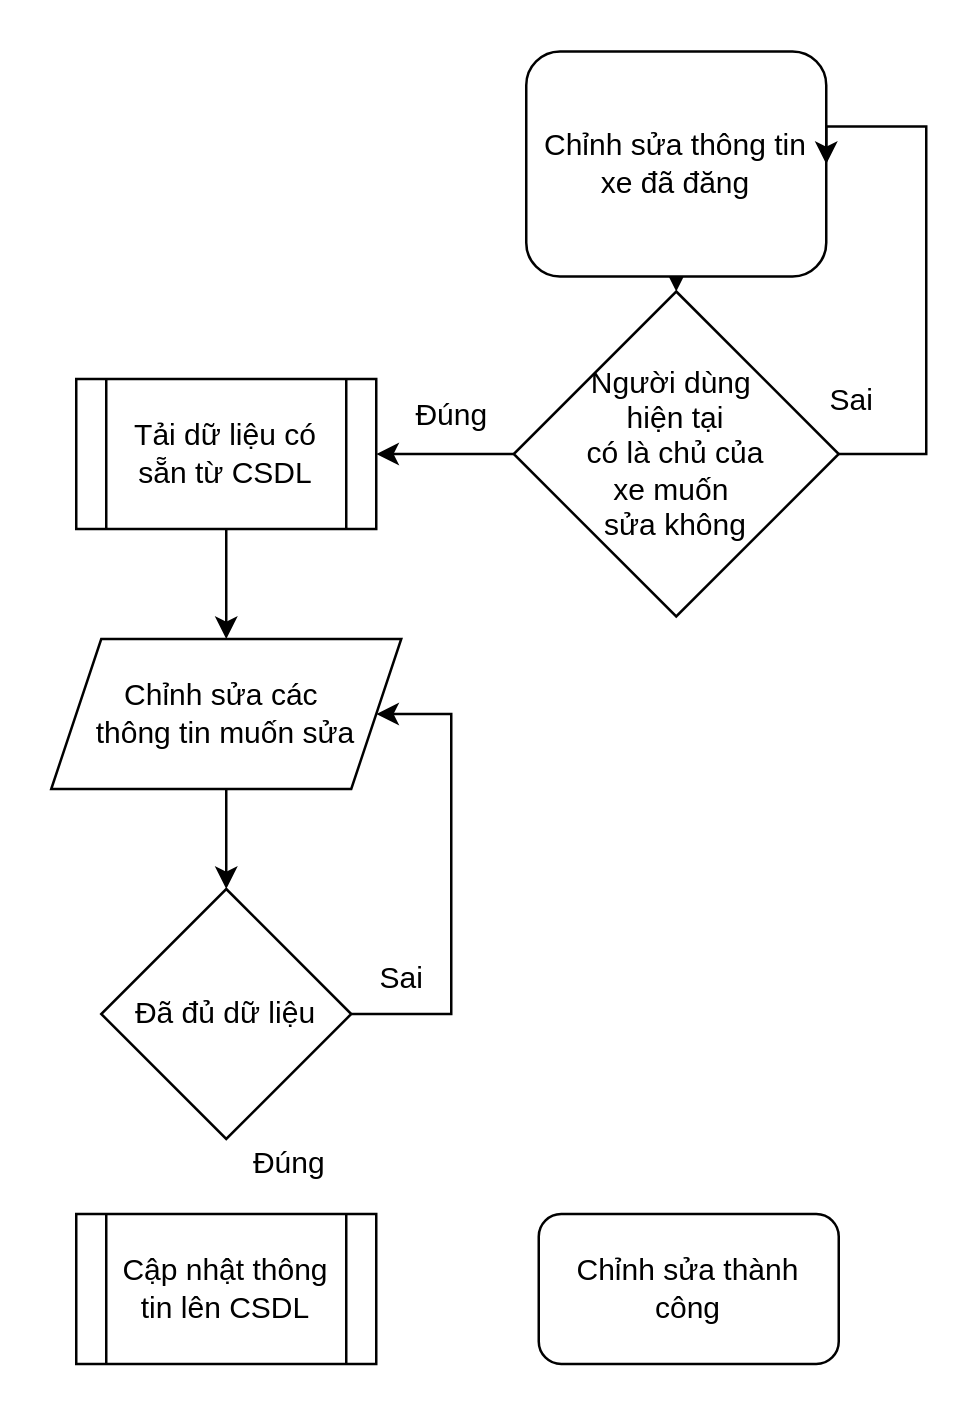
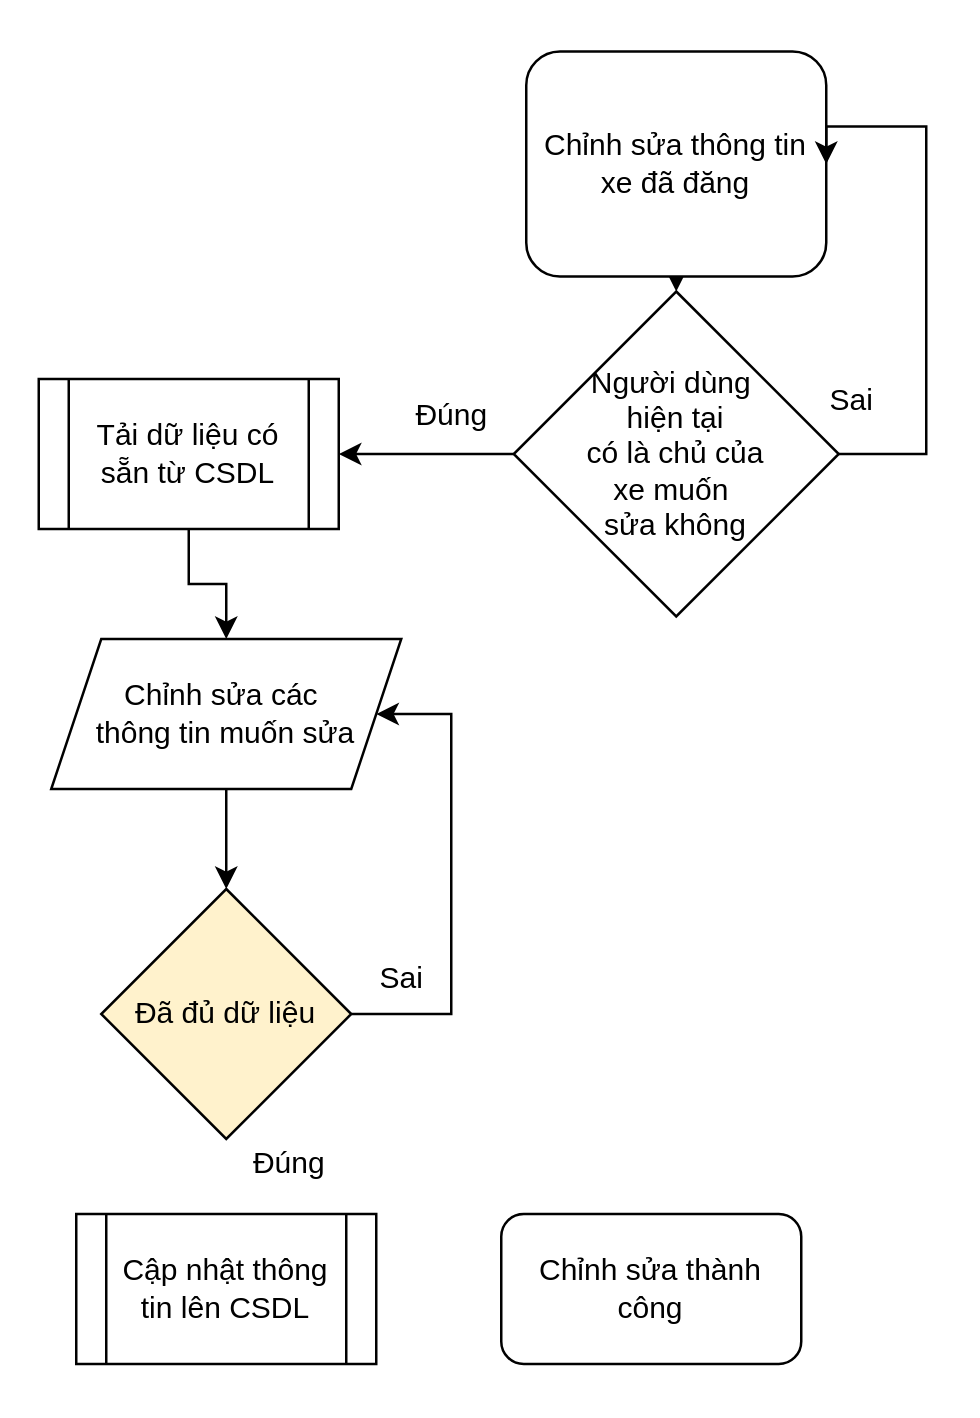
node "Tải dữ liệu có sẵn từ CSDL": moved (226, 454) -> (189, 454)
node "Đã đủ dữ liệu": fillcolor #ffffff -> #fff2cc
node "Chỉnh sửa thành công": moved (689, 1289) -> (651, 1289)
